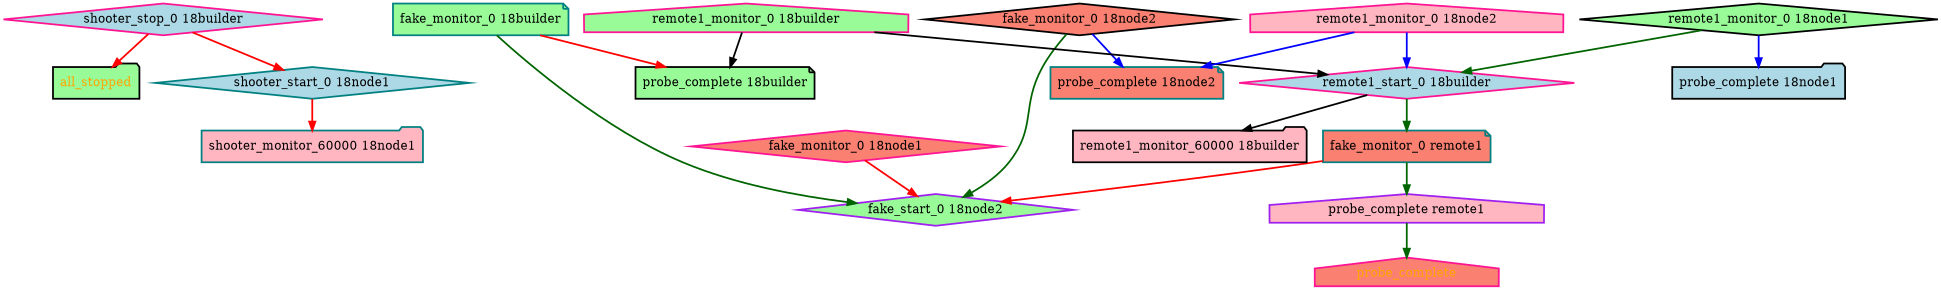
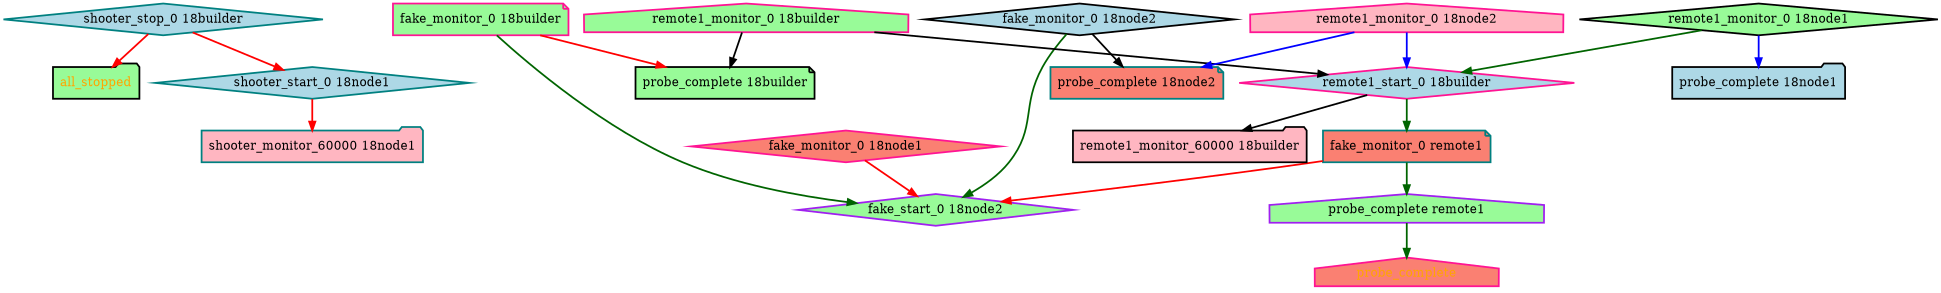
node "shooter_stop_0 18builder": color deeppink -> teal
node "fake_monitor_0 18builder": color teal -> deeppink
node "fake_monitor_0 18node2": fillcolor salmon -> lightblue
edge "fake_monitor_0 18node2" -> "probe_complete 18node2": color blue -> black
node "probe_complete remote1": fillcolor lightpink -> palegreen
